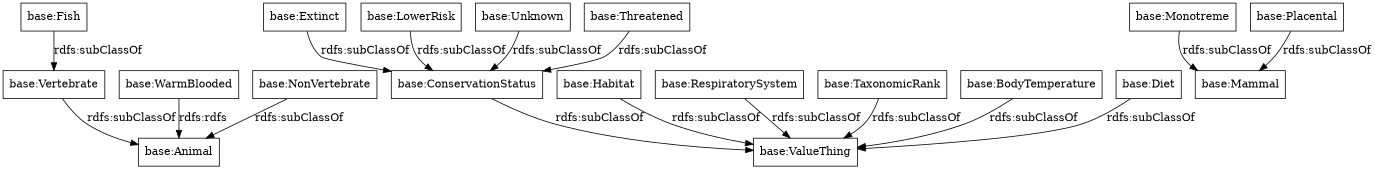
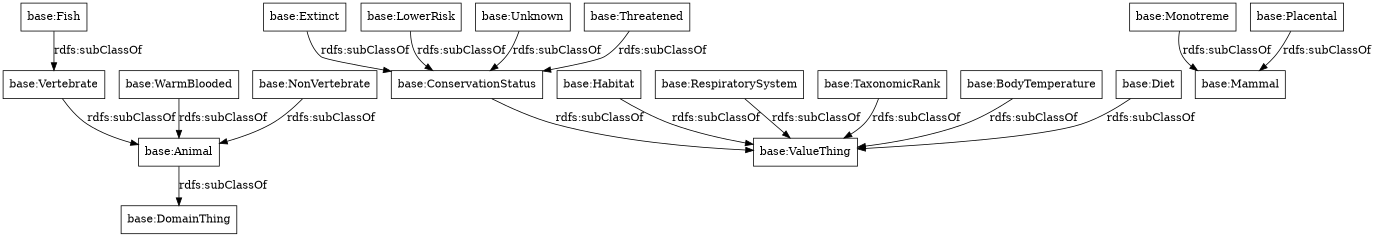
edge "base:WarmBlooded" -> "base:Animal": label "rdfs:rdfs" -> "rdfs:subClassOf"
node "base:DomainThing": added
